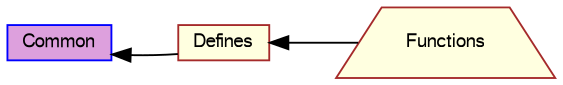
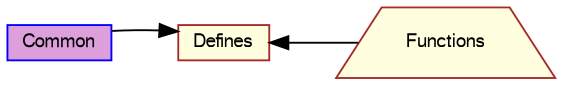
edge "Defines" -> "Common": reversed
